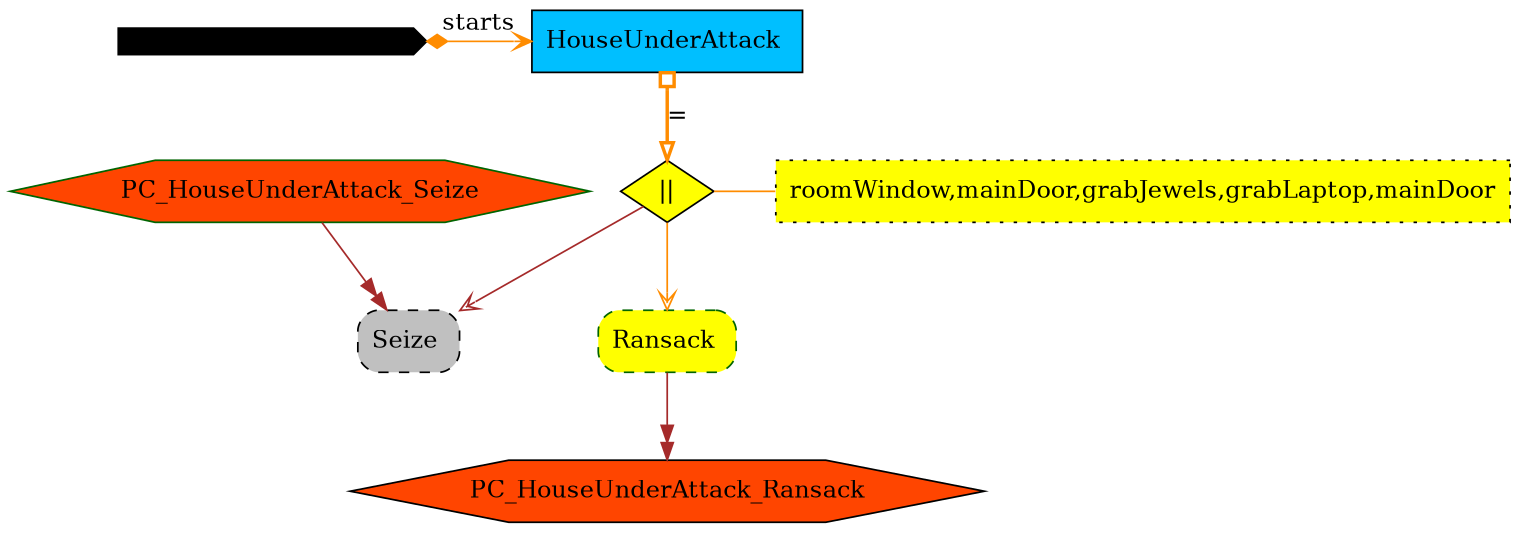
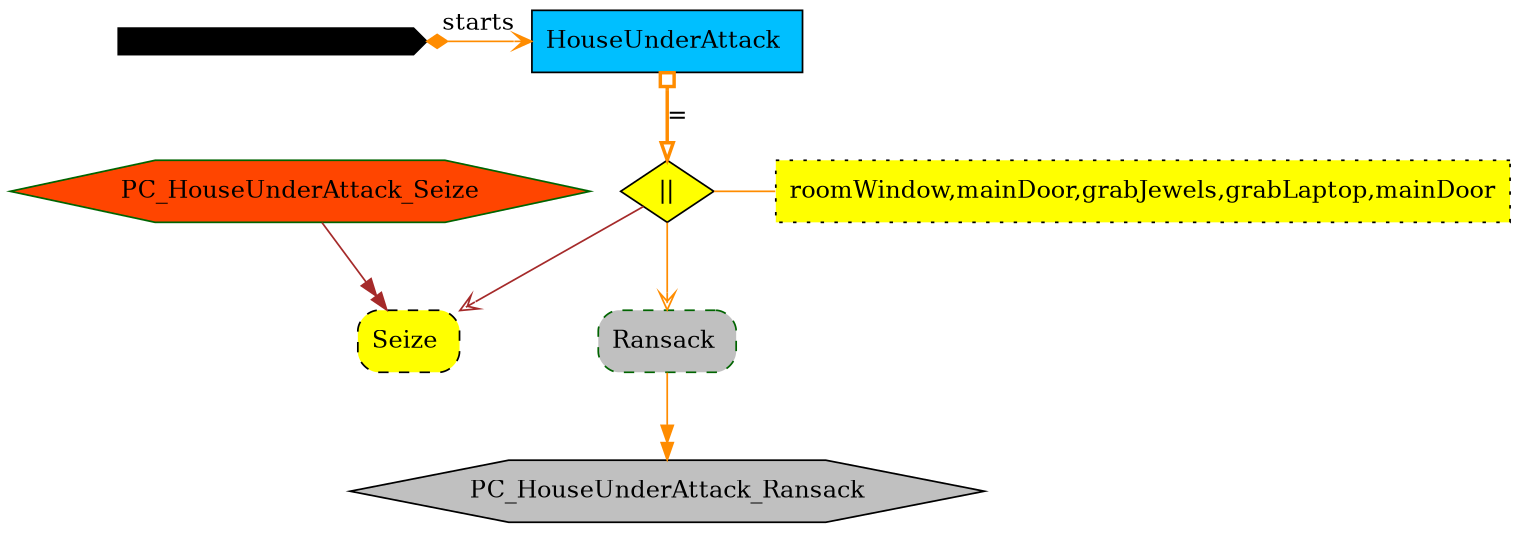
node "Seize": fillcolor gray -> yellow
node "Ransack": fillcolor yellow -> gray
edge "Ransack" -> "PC_HouseUnderAttack_Ransack": color brown -> darkorange
node "PC_HouseUnderAttack_Ransack": fillcolor orangered -> gray
